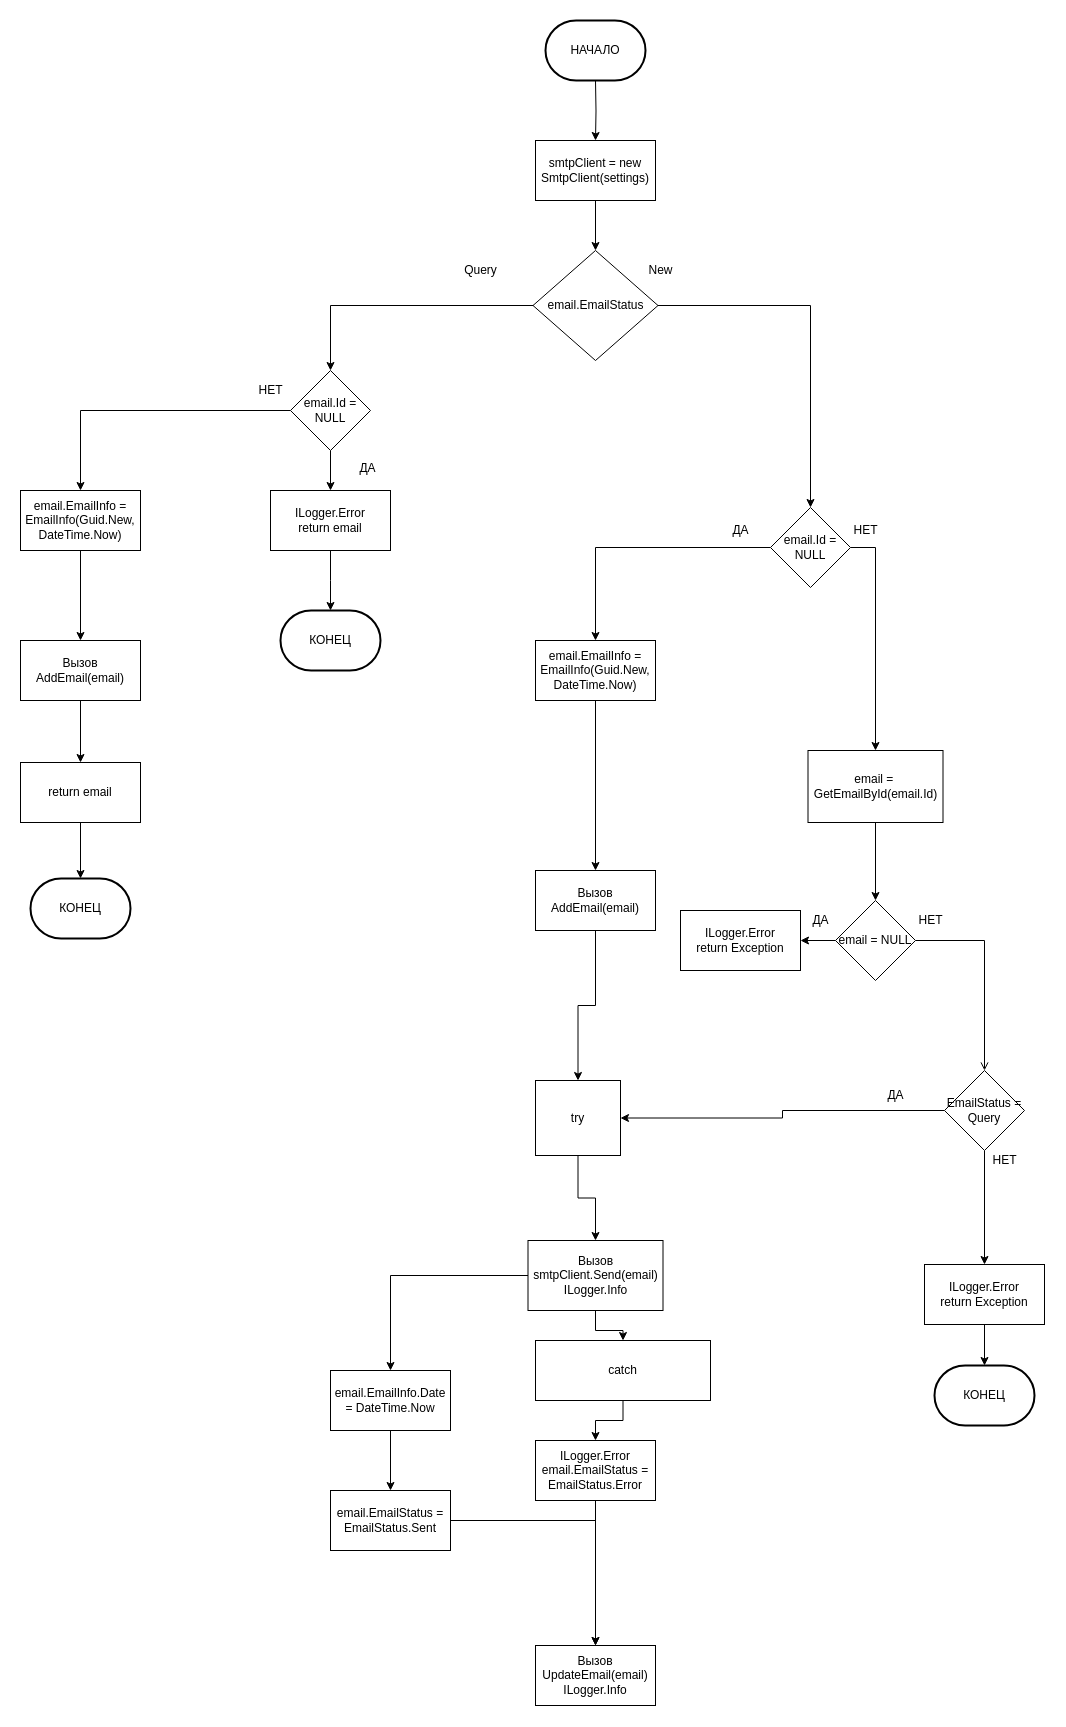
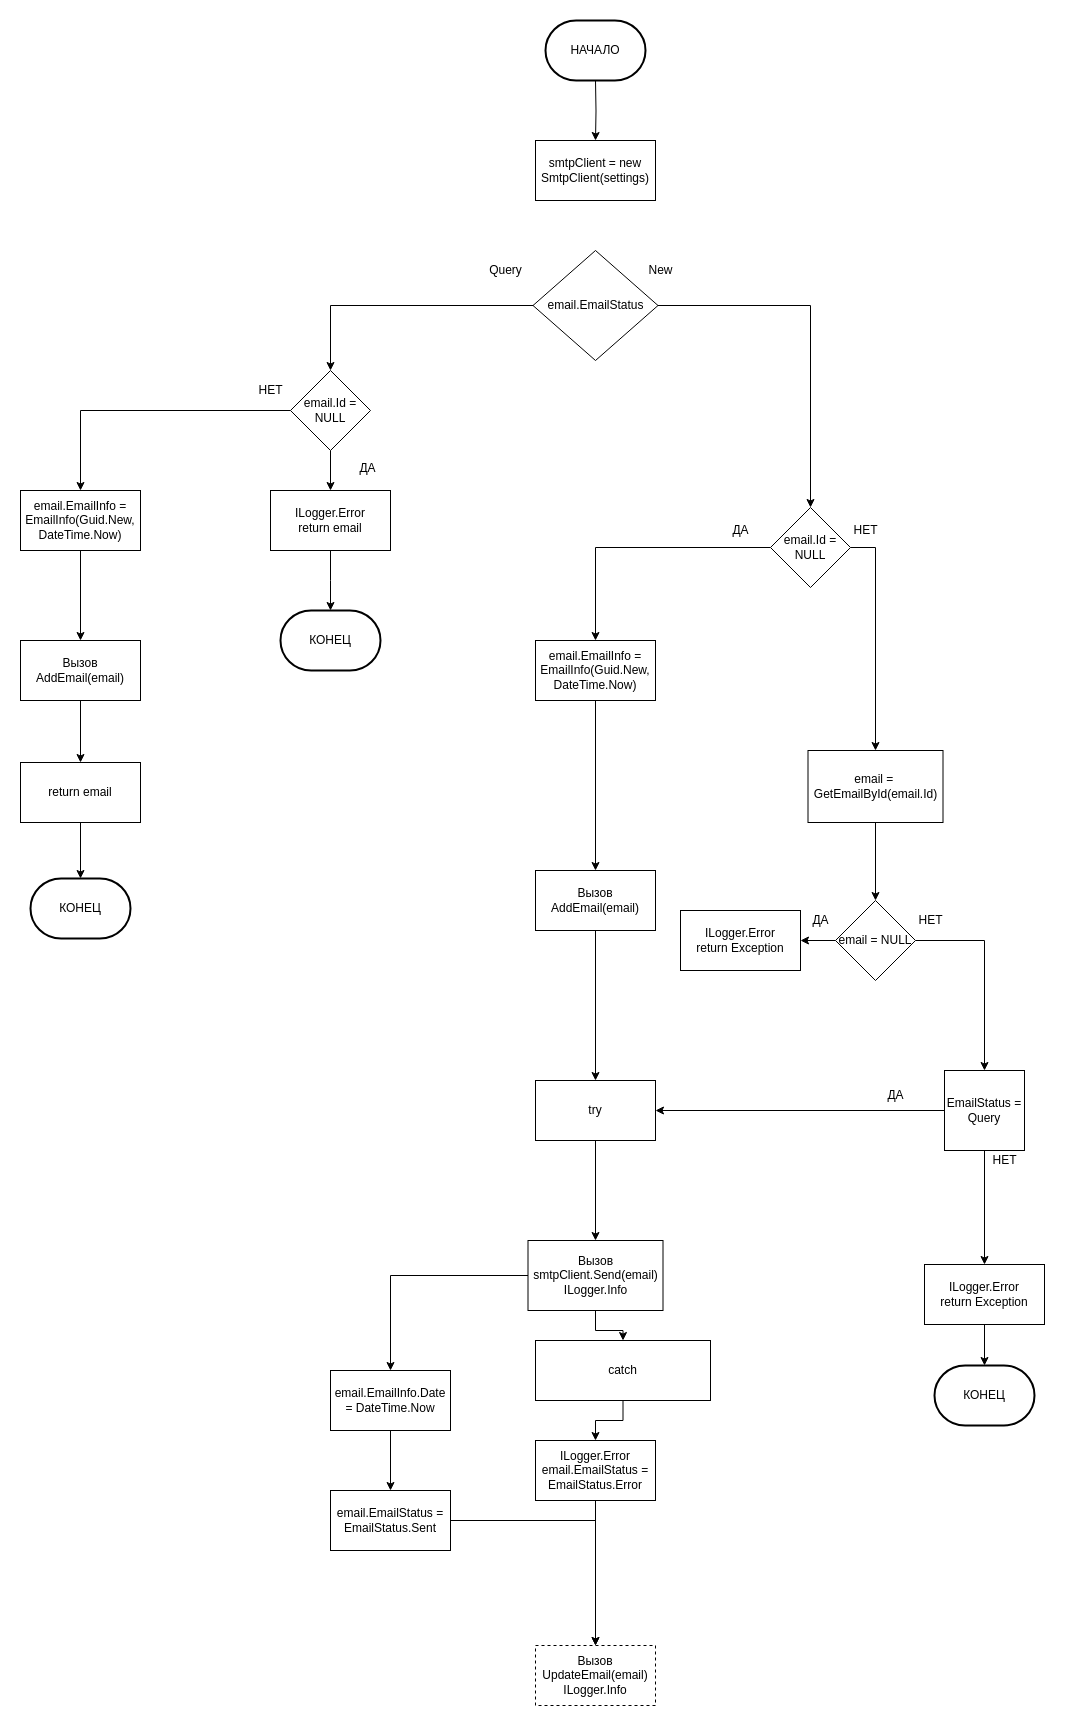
edge "smtpClient = new SmtpClient(settings)" -> "email.EmailStatus": removed
node "Query": moved (481, 271) -> (506, 271)
edge "email = NULL" -> "EmailStatus = Query": arrowhead open -> classic
node "EmailStatus = Query": shape diamond -> rectangle
node "try": size 85x75 -> 120x60
node "Вызов UpdateEmail(email) ILogger.Info": style solid -> dashed
